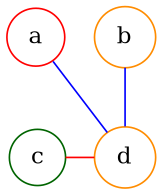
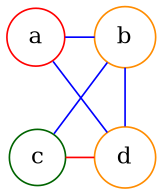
edge "a" -- "b": added
edge "b" -- "c": added
